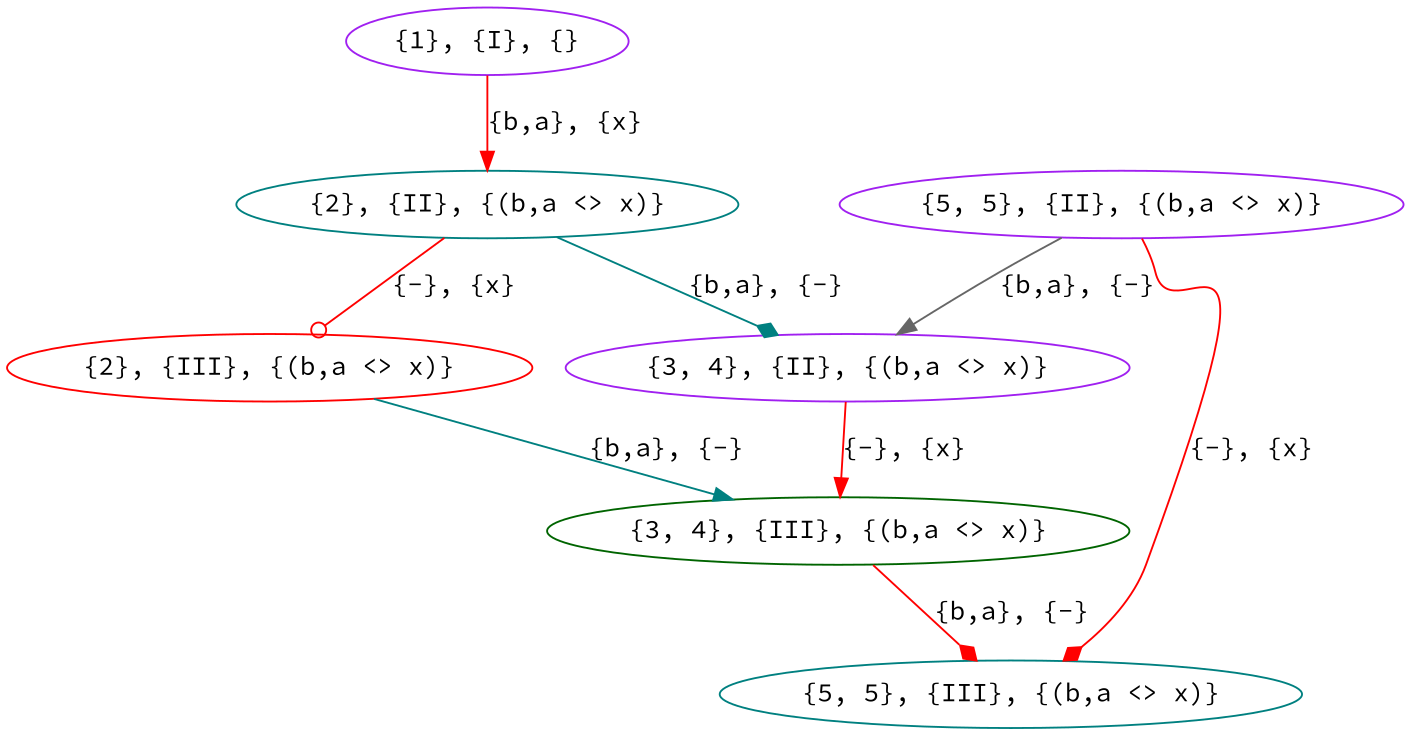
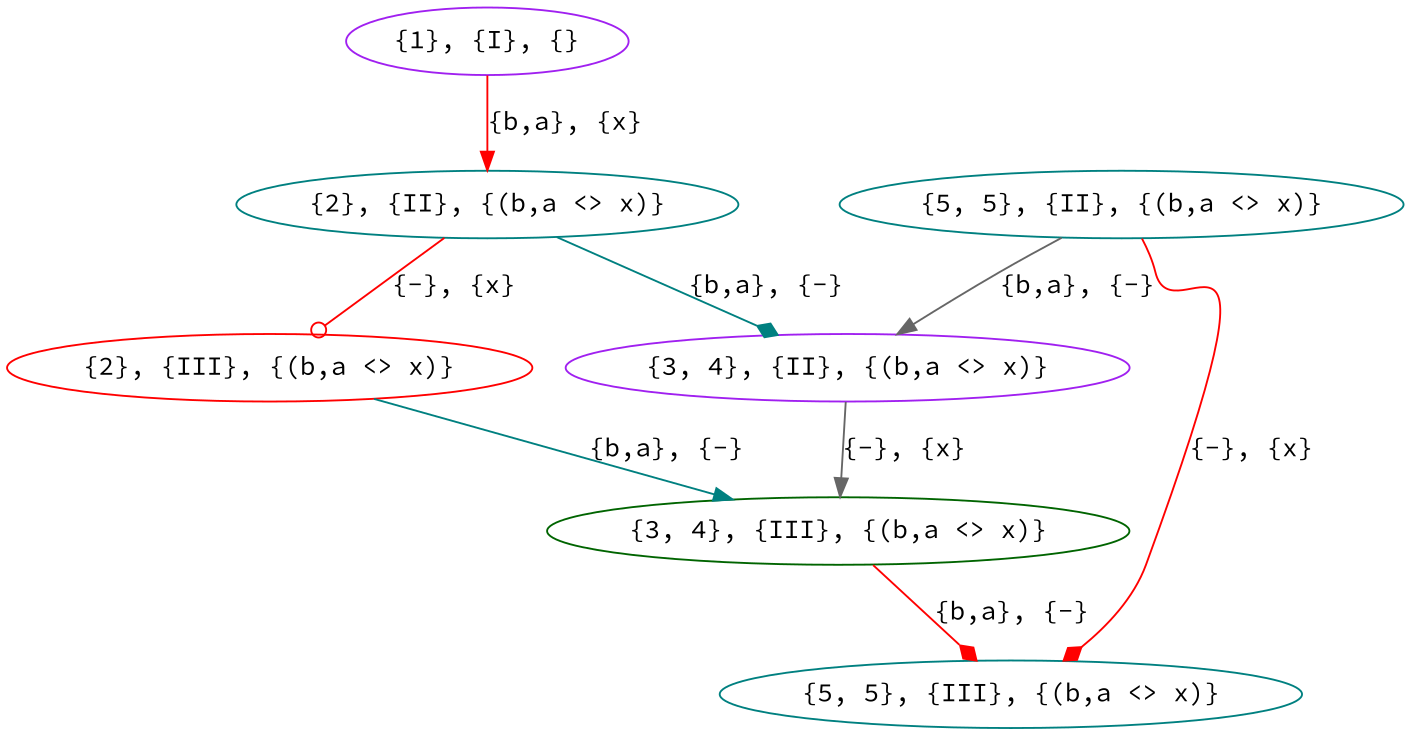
node "{5, 5}, {II}, {(b,a <> x)}": color purple -> teal
edge "{3, 4}, {II}, {(b,a <> x)}" -> "{3, 4}, {III}, {(b,a <> x)}": color red -> gray40
